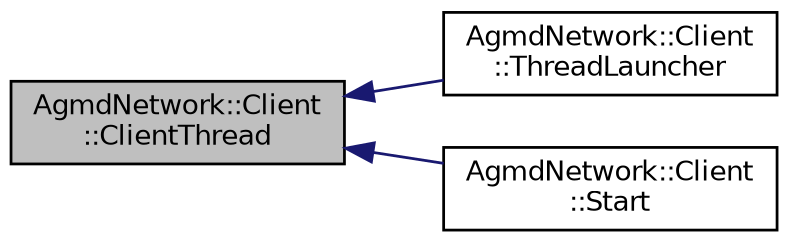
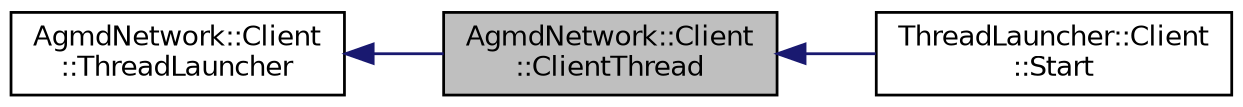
edge "AgmdNetwork::Client ::ThreadLauncher" -> "AgmdNetwork::Client ::ClientThread": reversed
node "AgmdNetwork::Client ::Start": label "AgmdNetwork::Client ::Start" -> "ThreadLauncher::Client ::Start"
